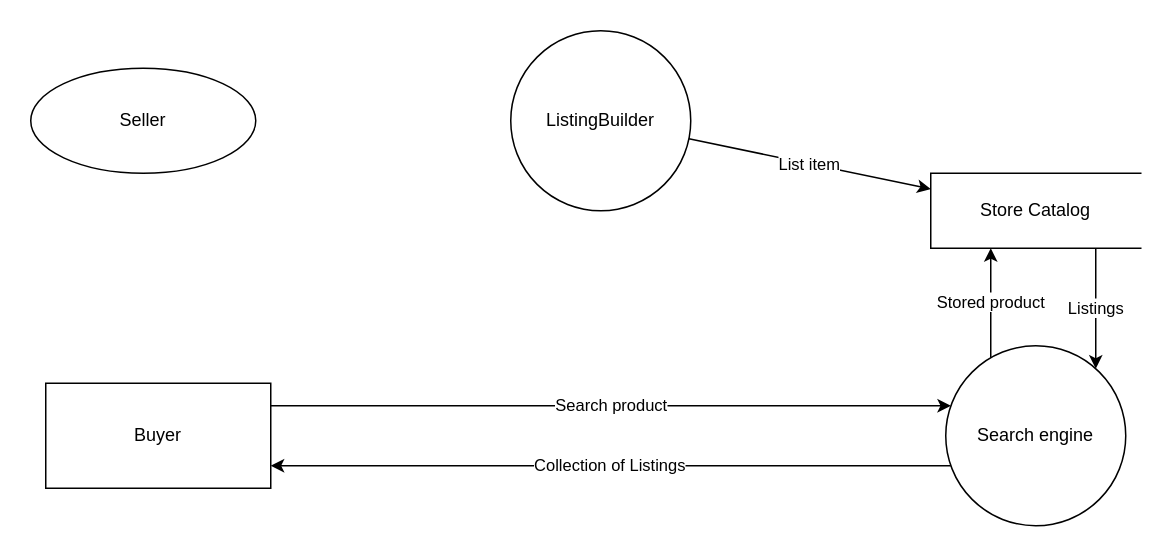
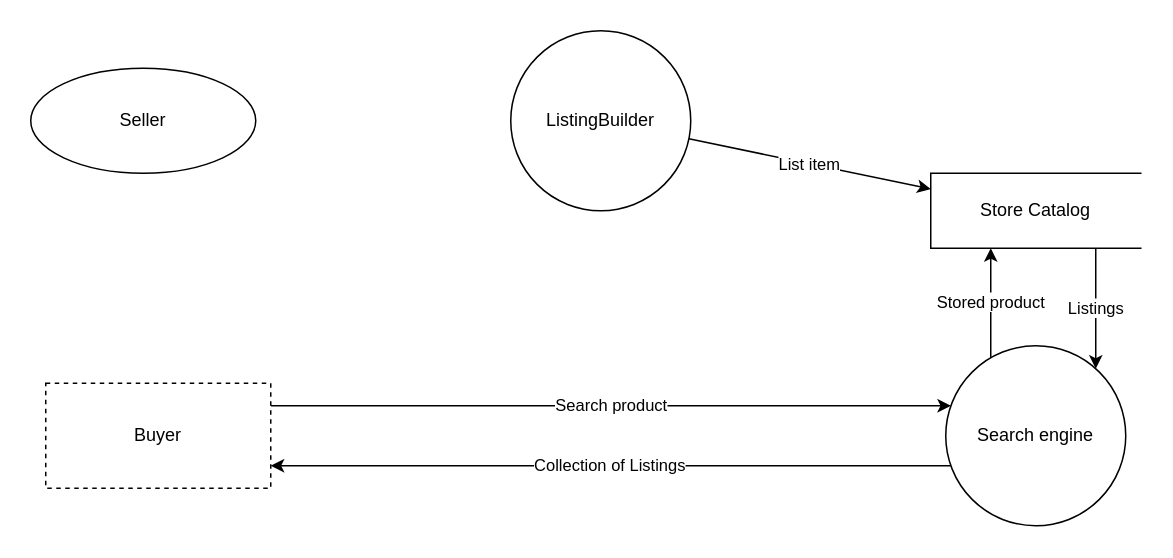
node "Buyer": style solid -> dashed
